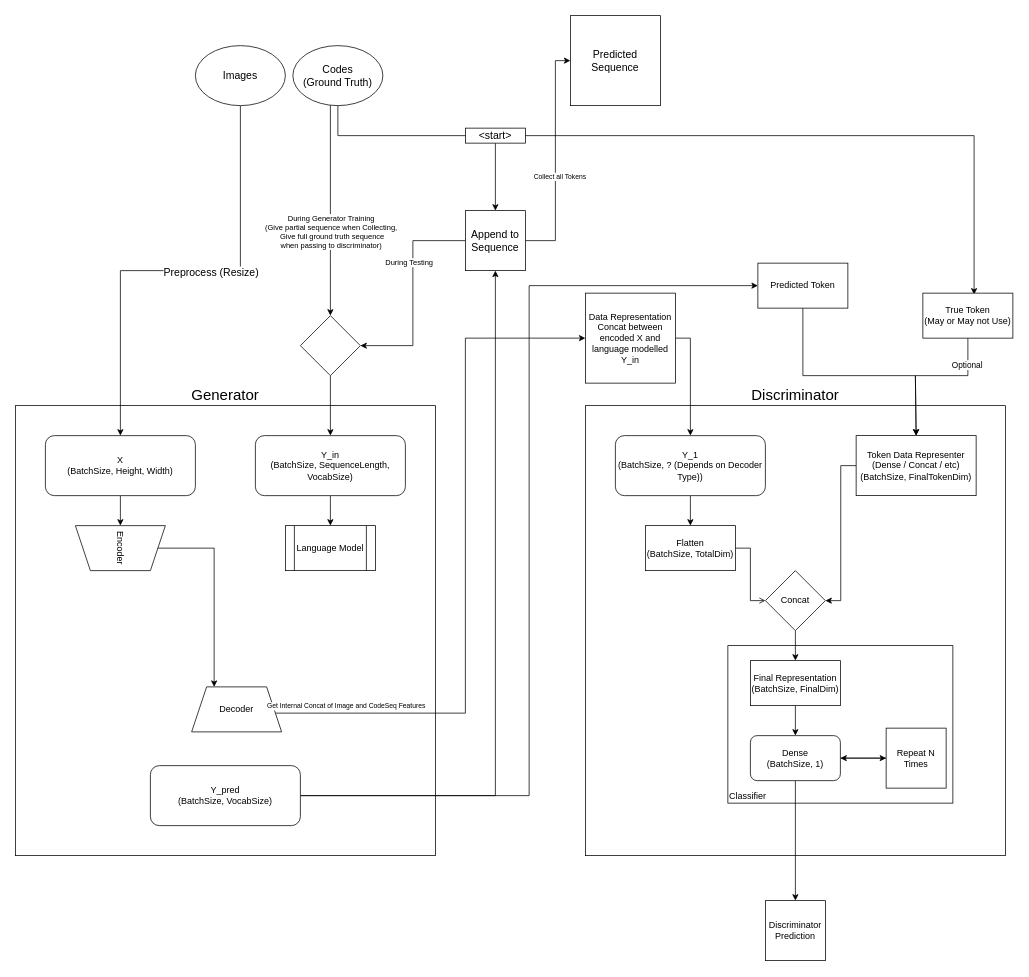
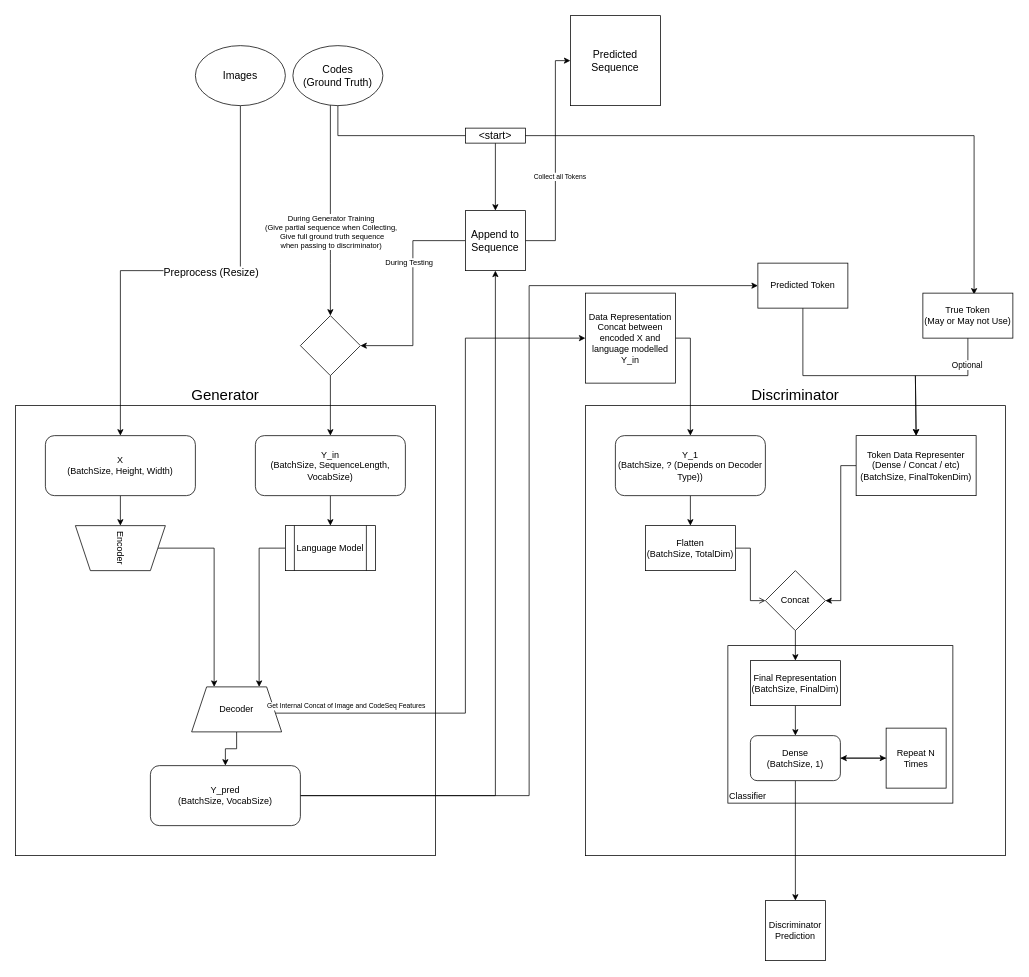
edge "Language Model" -> "Decoder": added
edge "Decoder" -> "Y_pred (BatchSize, VocabSize)": added
